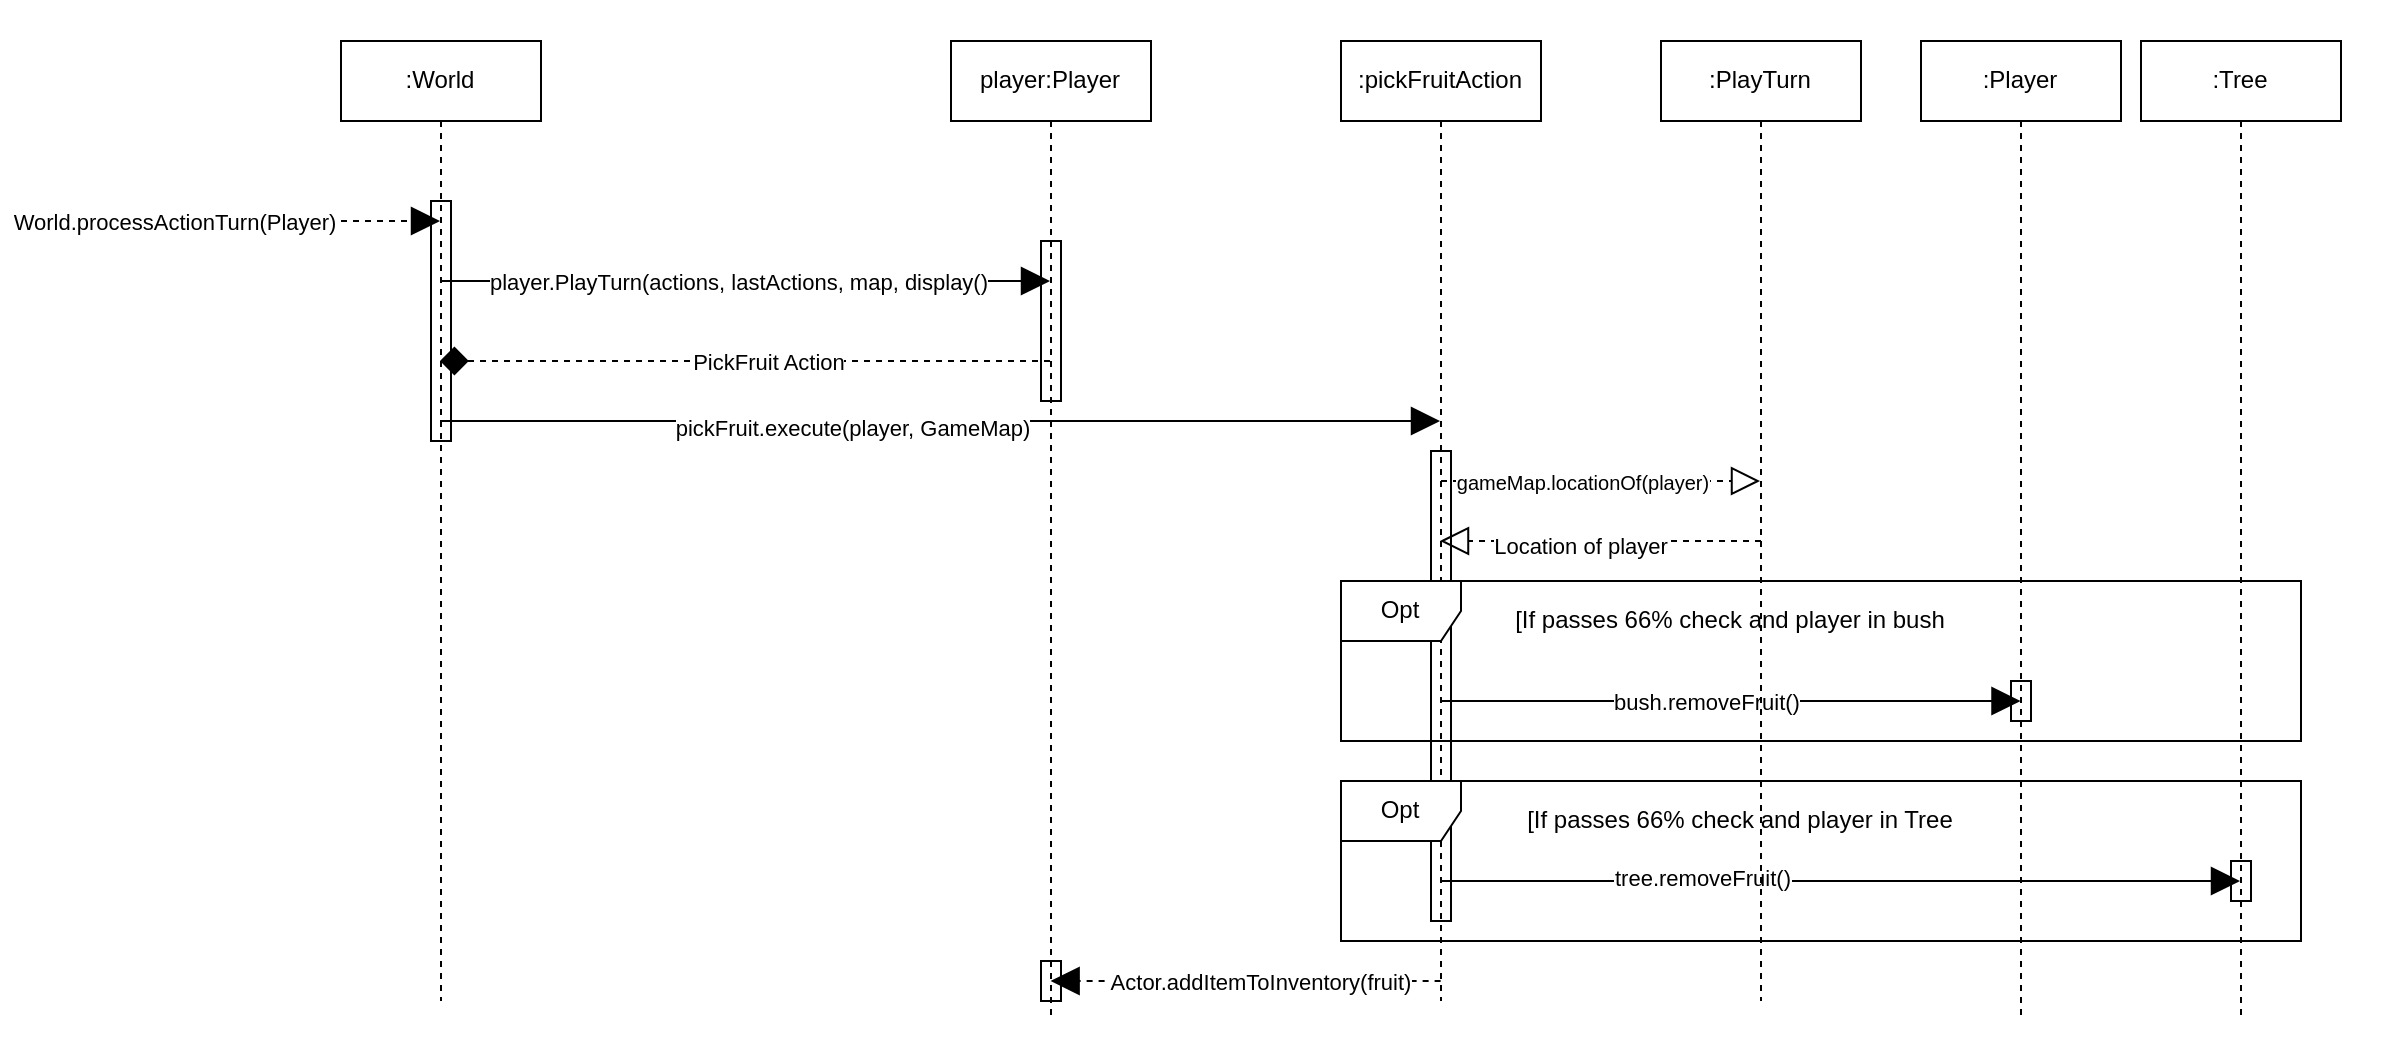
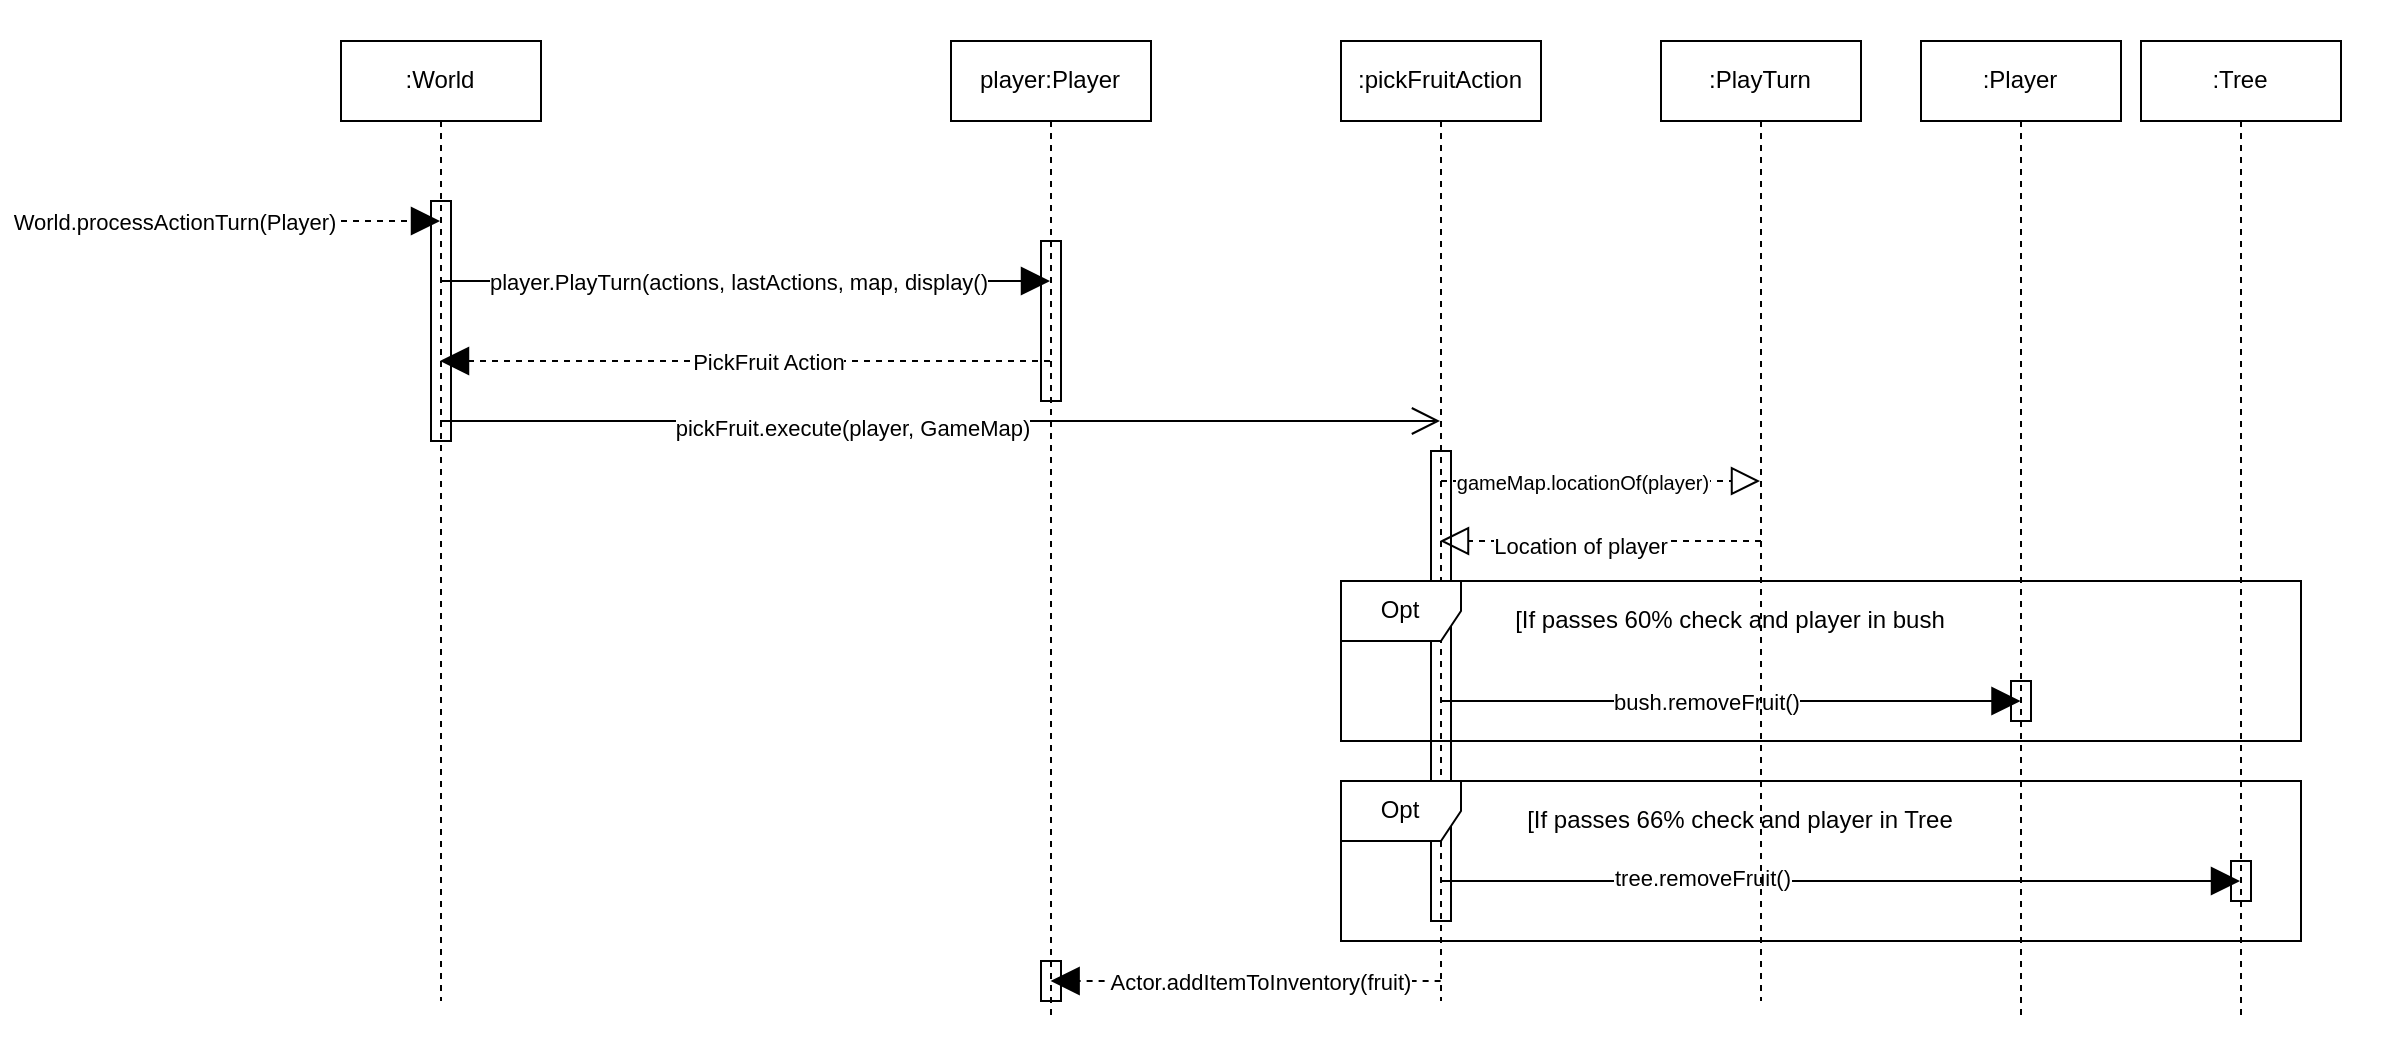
edge "player:Player" -> ":World": arrowhead diamond -> block
edge ":World" -> ":pickFruitAction": arrowhead block -> open
node "[If passes 66% check and player in bush": label "[If passes 66% check and player in bush" -> "[If passes 60% check and player in bush"
